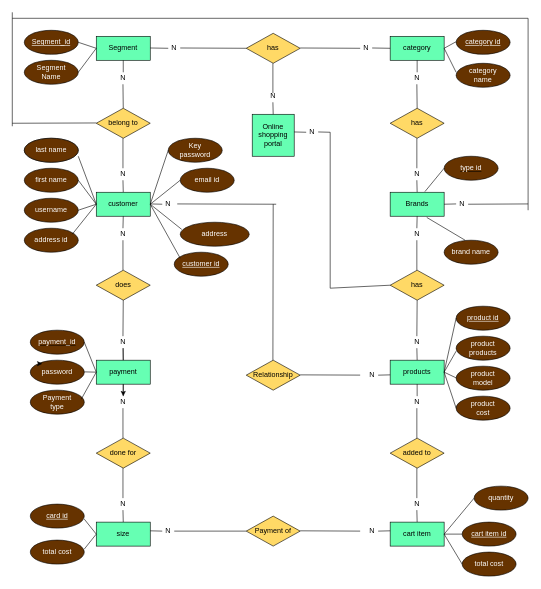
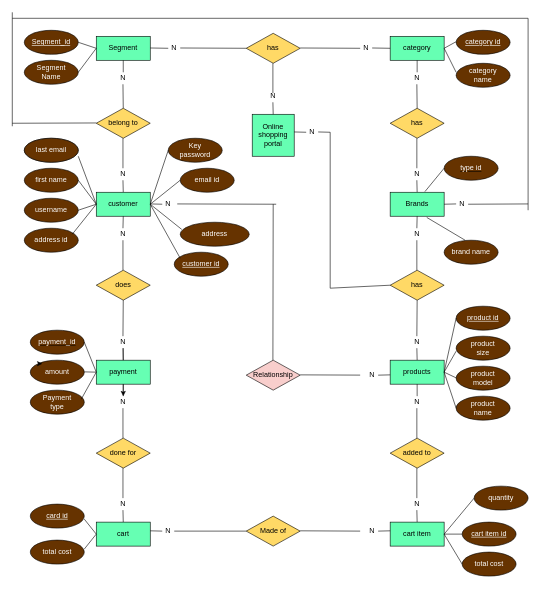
node "last name": label "last name" -> "last email"
node "product products": label "product products" -> "product size"
node "password": label "password" -> "amount"
node "Relationship": fillcolor #ffd966 -> #f8cecc
node "product cost": label "product cost" -> "product name"
node "Payment of": label "Payment of" -> "Made of"
node "size": label "size" -> "cart"
